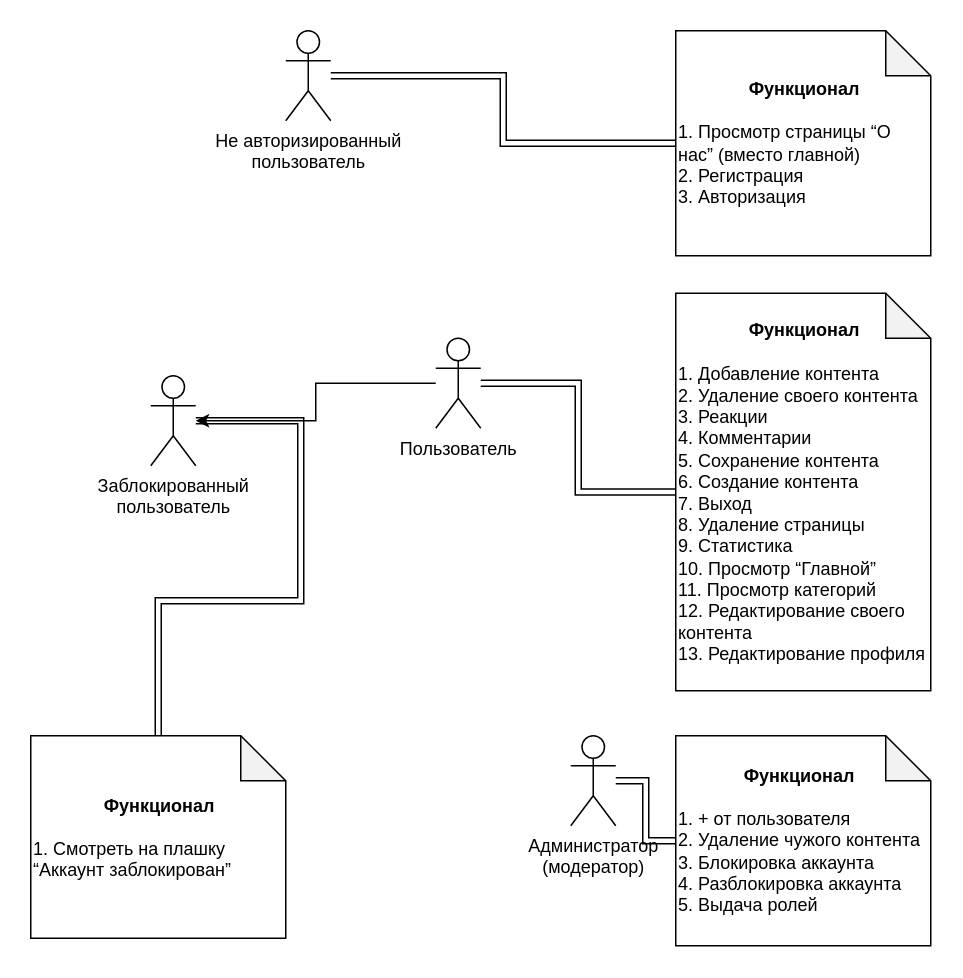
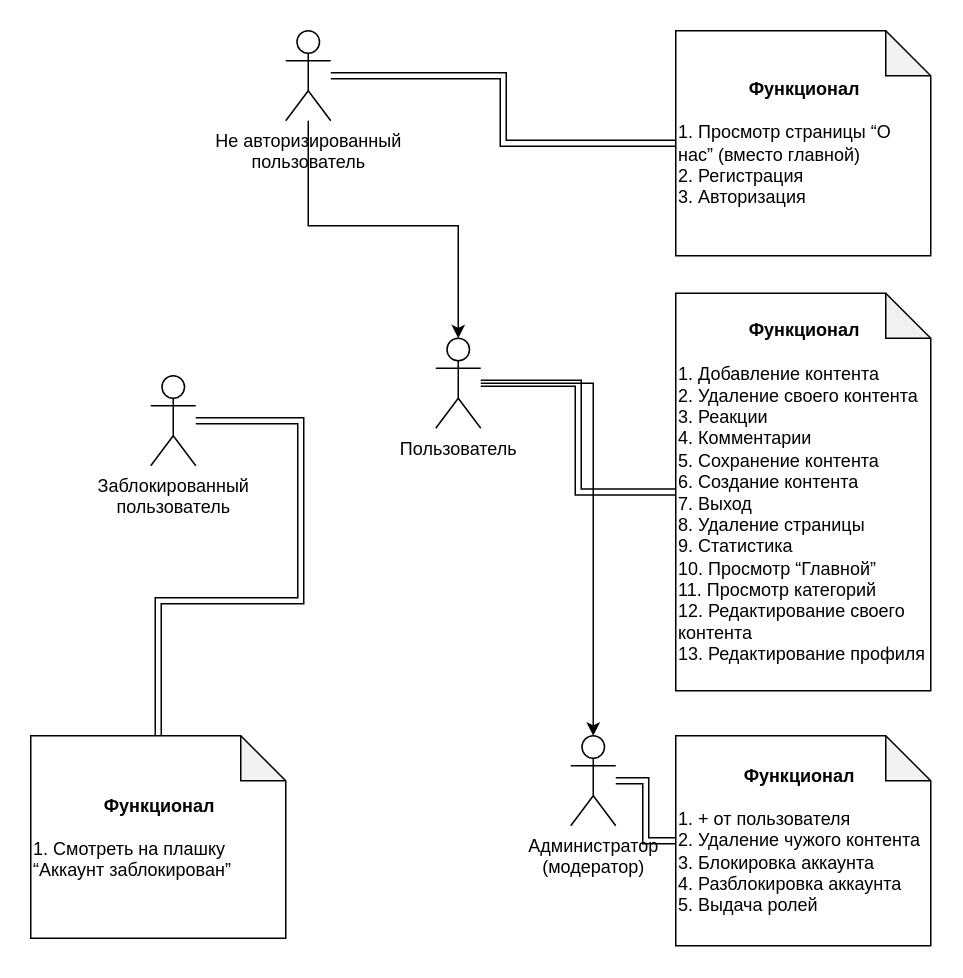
edge "Не авторизированный пользователь" -> "Пользователь": added
edge "Пользователь" -> "Заблокированный пользователь": now "Пользователь" -> "Администратор (модератор)"
